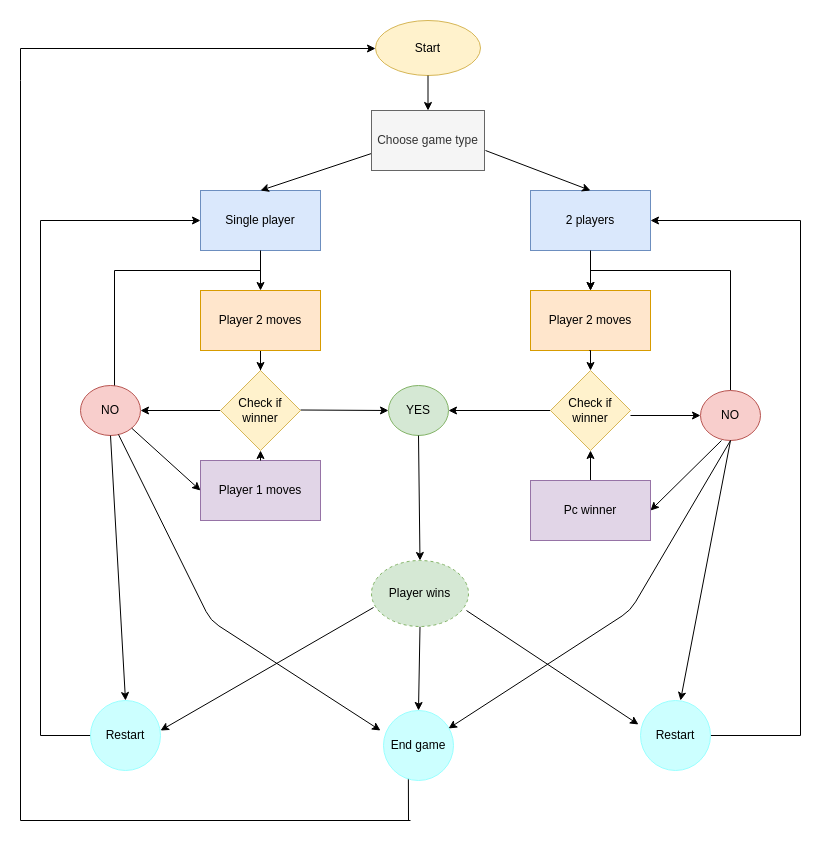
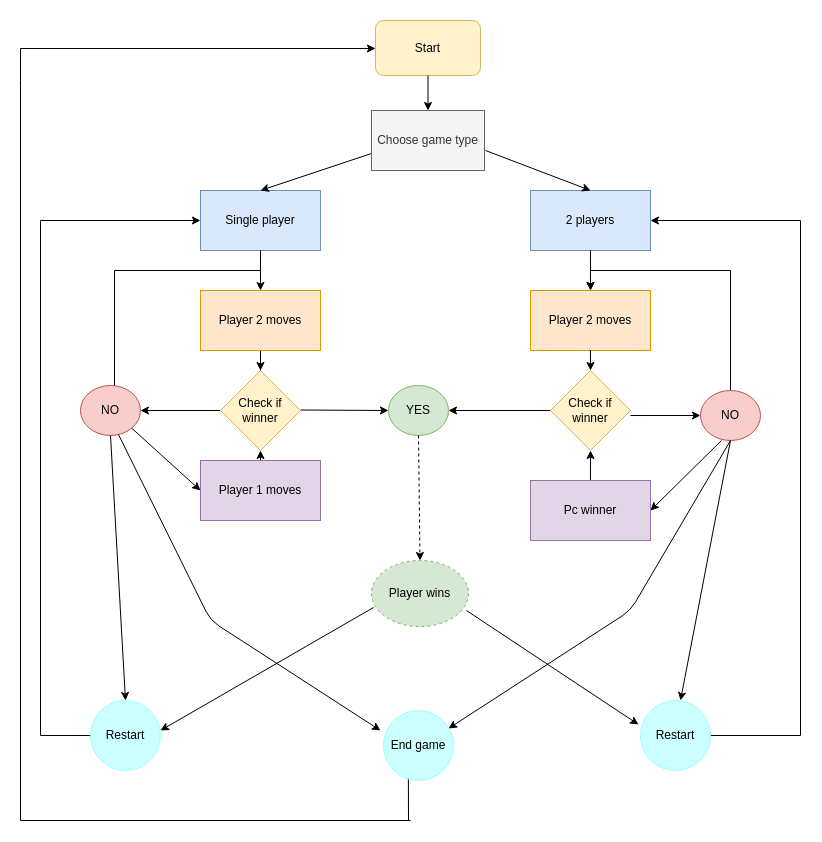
node "Start": shape ellipse -> rounded rectangle
edge "YES" -> "Player wins": style solid -> dashed
edge "Player wins" -> "End game": removed
